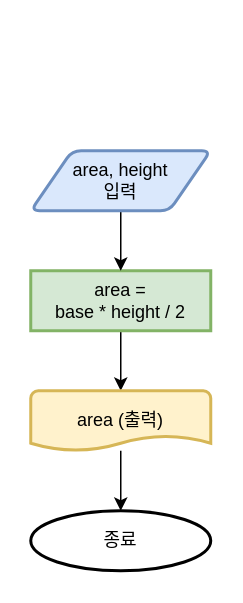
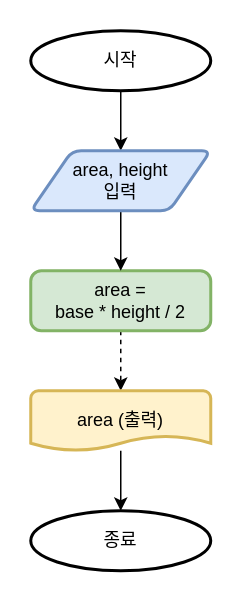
node "시작": added
edge "시작" -> "area, height 입력": added
node "area = base * height / 2": shape rectangle -> rounded rectangle
edge "area = base * height / 2" -> "area (출력)": style solid -> dashed
